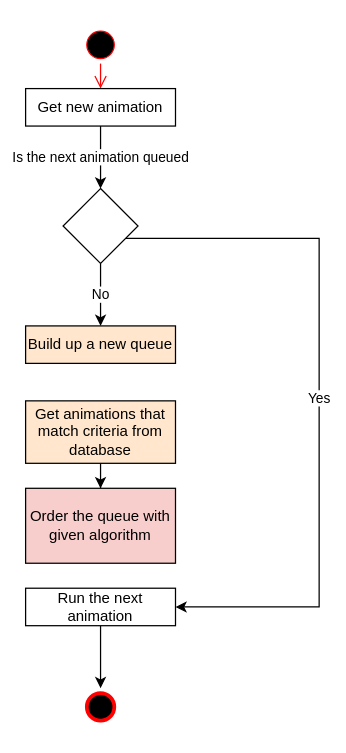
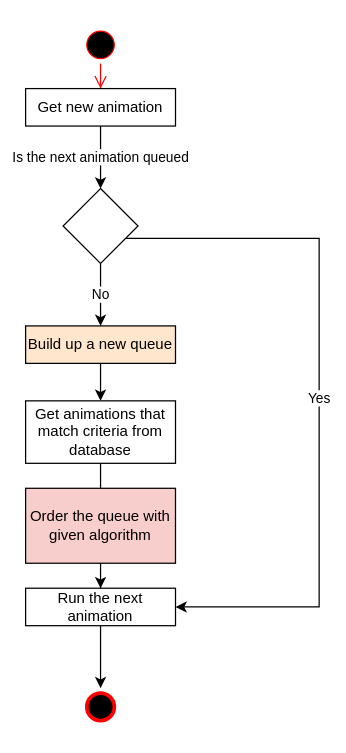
edge "Build up a new queue" -> "Get animations that match criteria from database": added
node "Get animations that match criteria from database": fillcolor #ffe6cc -> #ffffff
edge "Get animations that match criteria from database" -> "Order the queue with given algorithm": arrowhead classic -> none
edge "Order the queue with given algorithm" -> "Run the next animation": added
